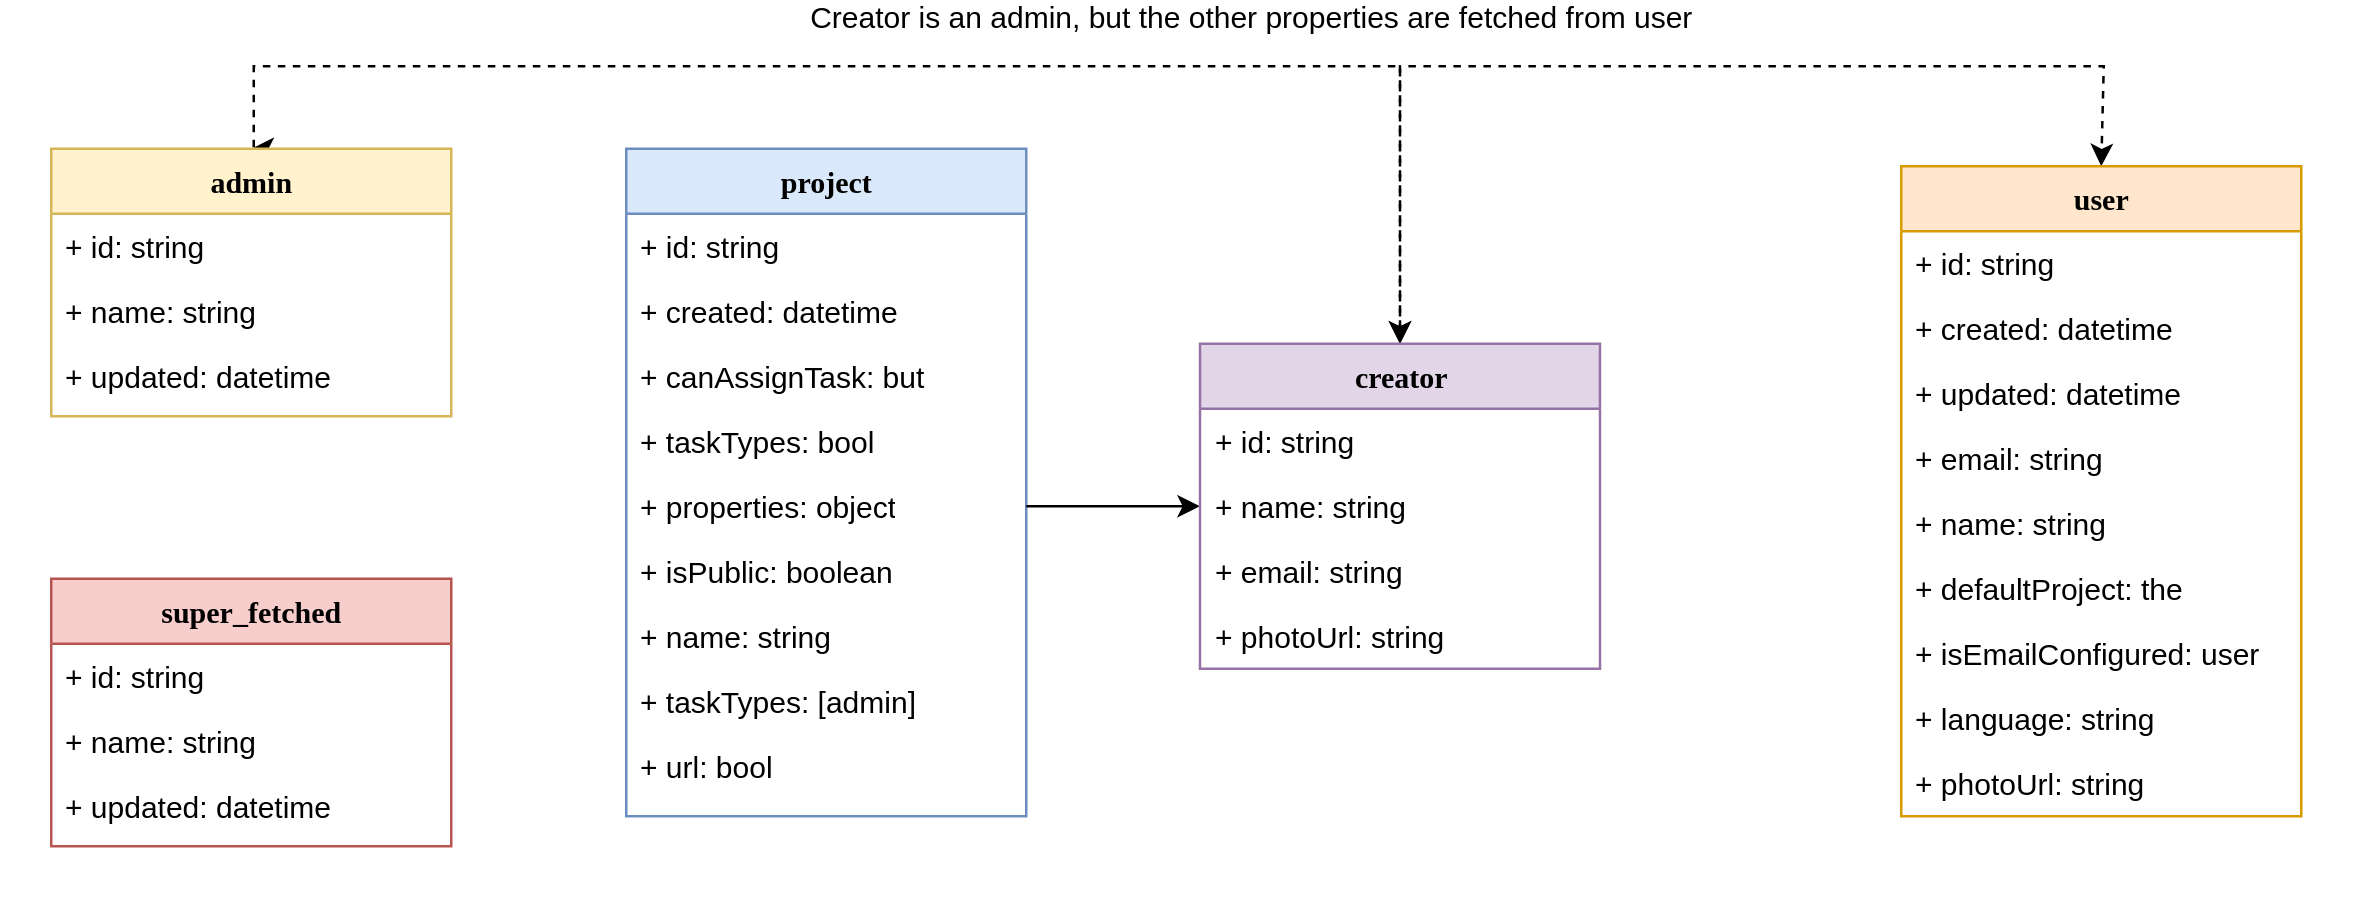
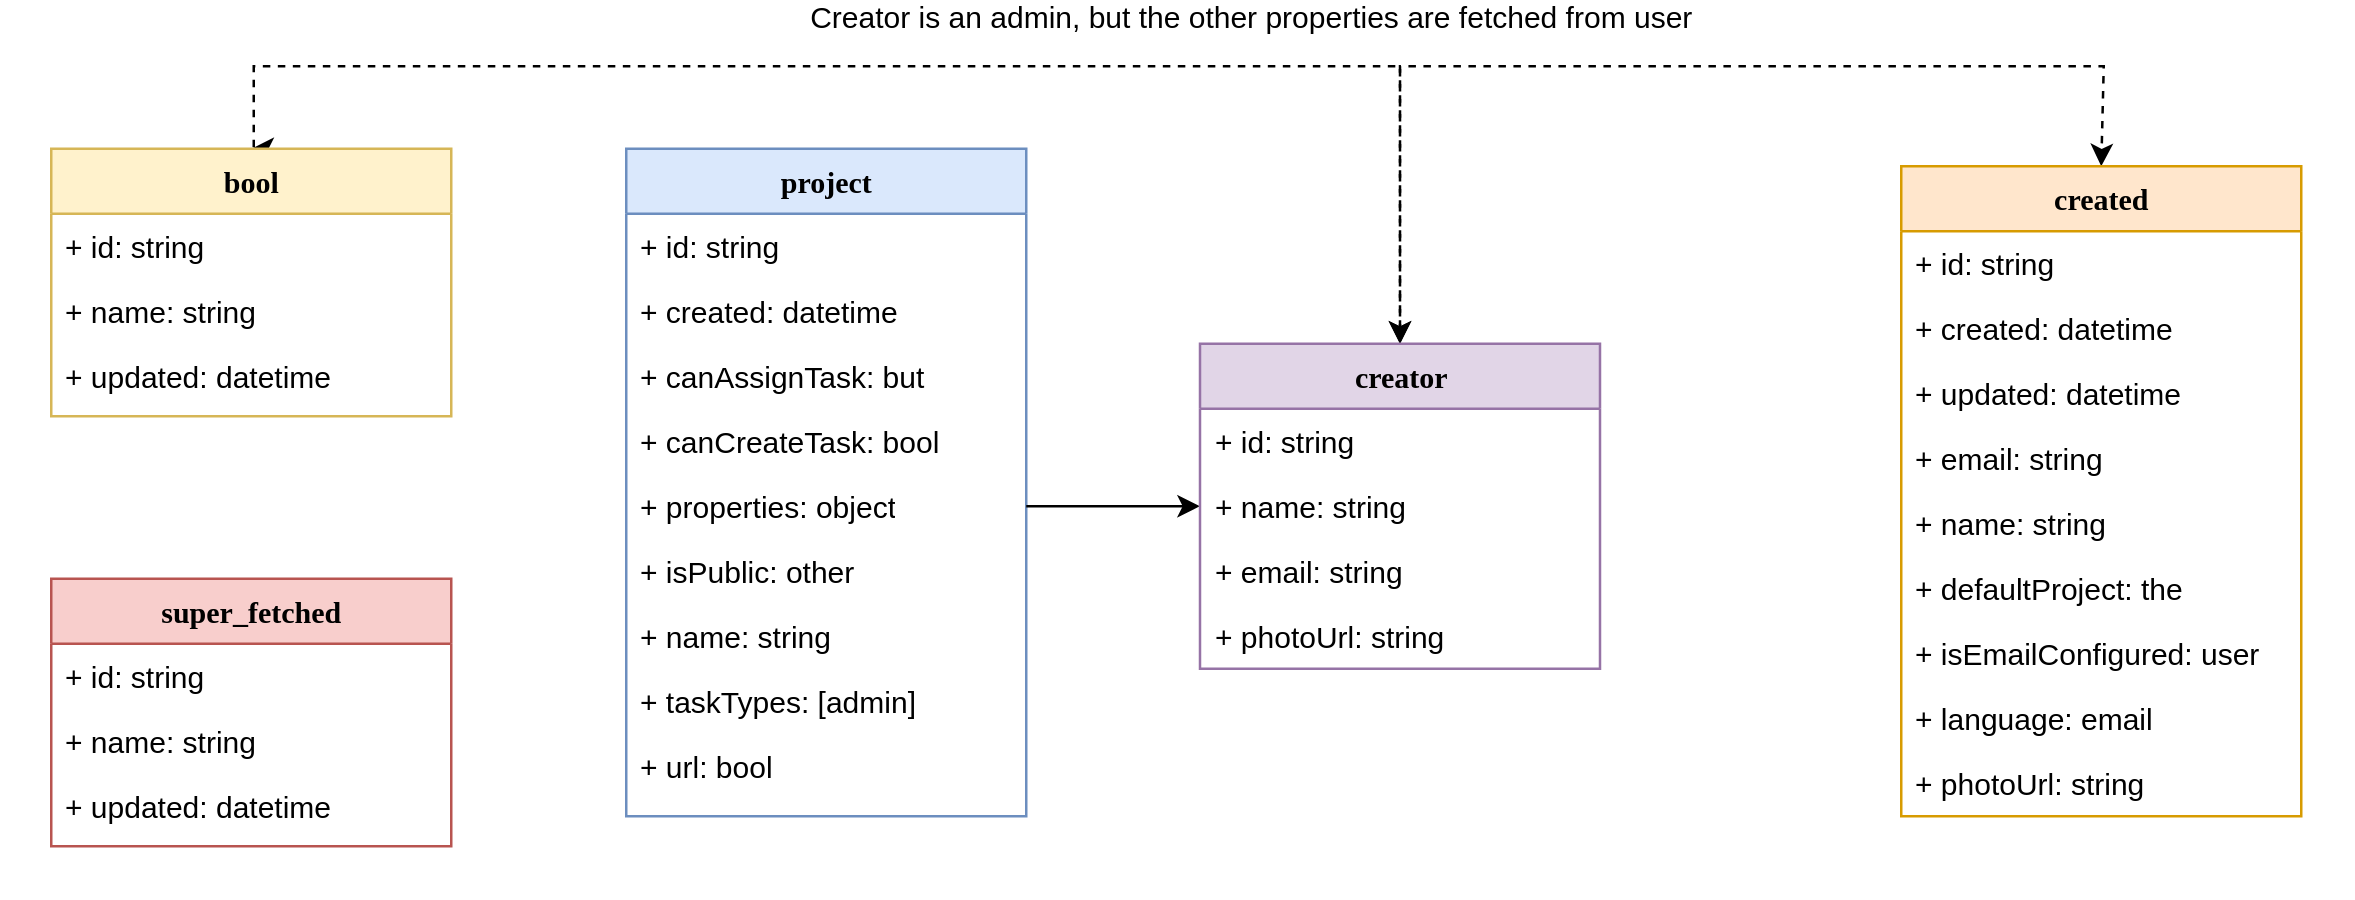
node "admin": label "admin" -> "bool"
node "user": label "user" -> "created"
node "+ taskTypes: bool": label "+ taskTypes: bool" -> "+ canCreateTask: bool"
node "+ isPublic: boolean": label "+ isPublic: boolean" -> "+ isPublic: other"
node "+ language: string": label "+ language: string" -> "+ language: email"
